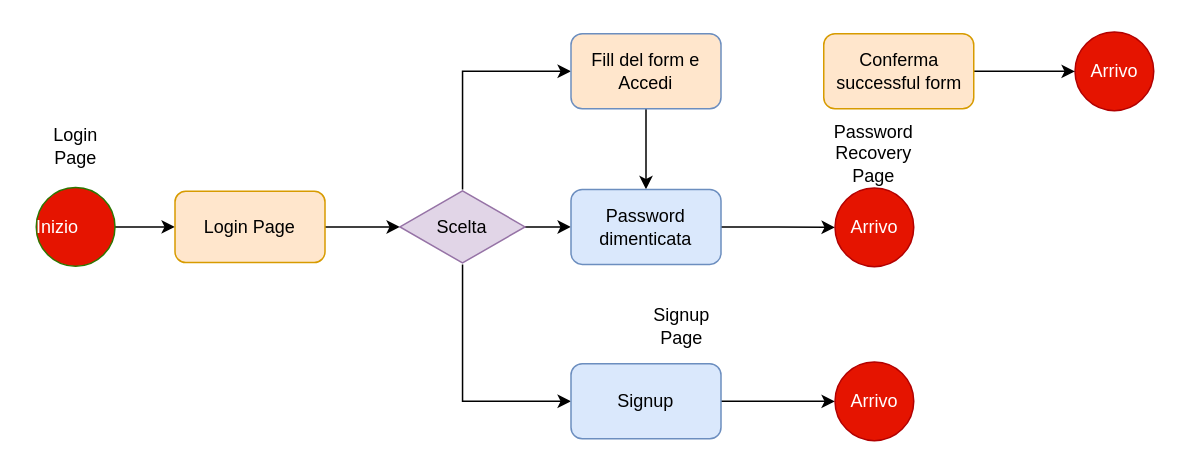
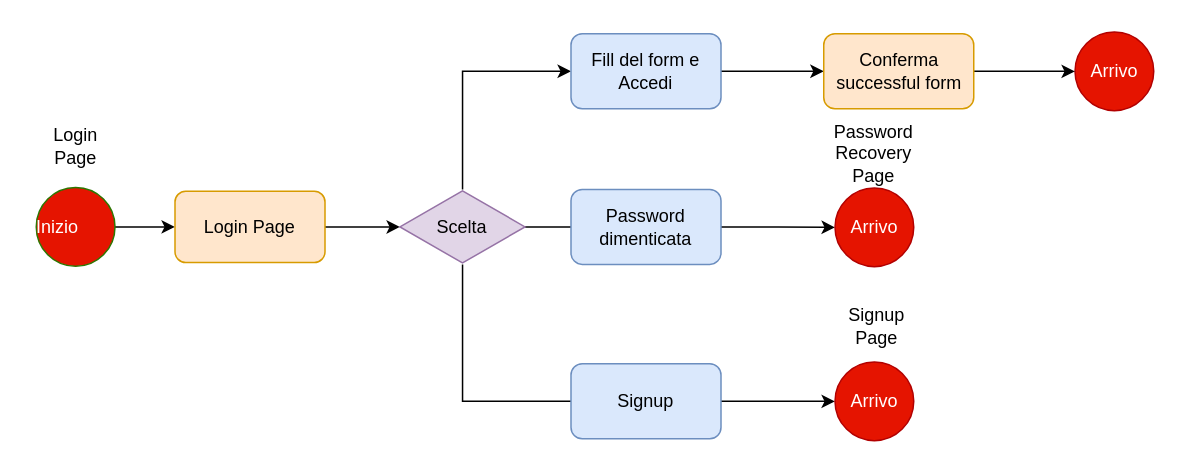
node "Fill del form e Accedi": fillcolor #ffe6cc -> #dae8fc
edge "Fill del form e Accedi" -> "Password dimenticata": now "Fill del form e Accedi" -> "Conferma successful form"
edge "Scelta" -> "Password dimenticata": arrowhead classic -> none
node "Signup Page": moved (682, 326) -> (877, 326)
edge "Scelta" -> "Signup": arrowhead classic -> none
